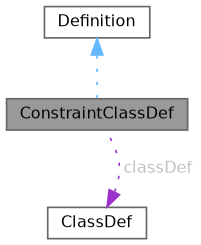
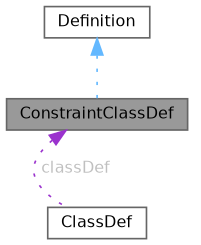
edge "ConstraintClassDef" -> "ClassDef": reversed
